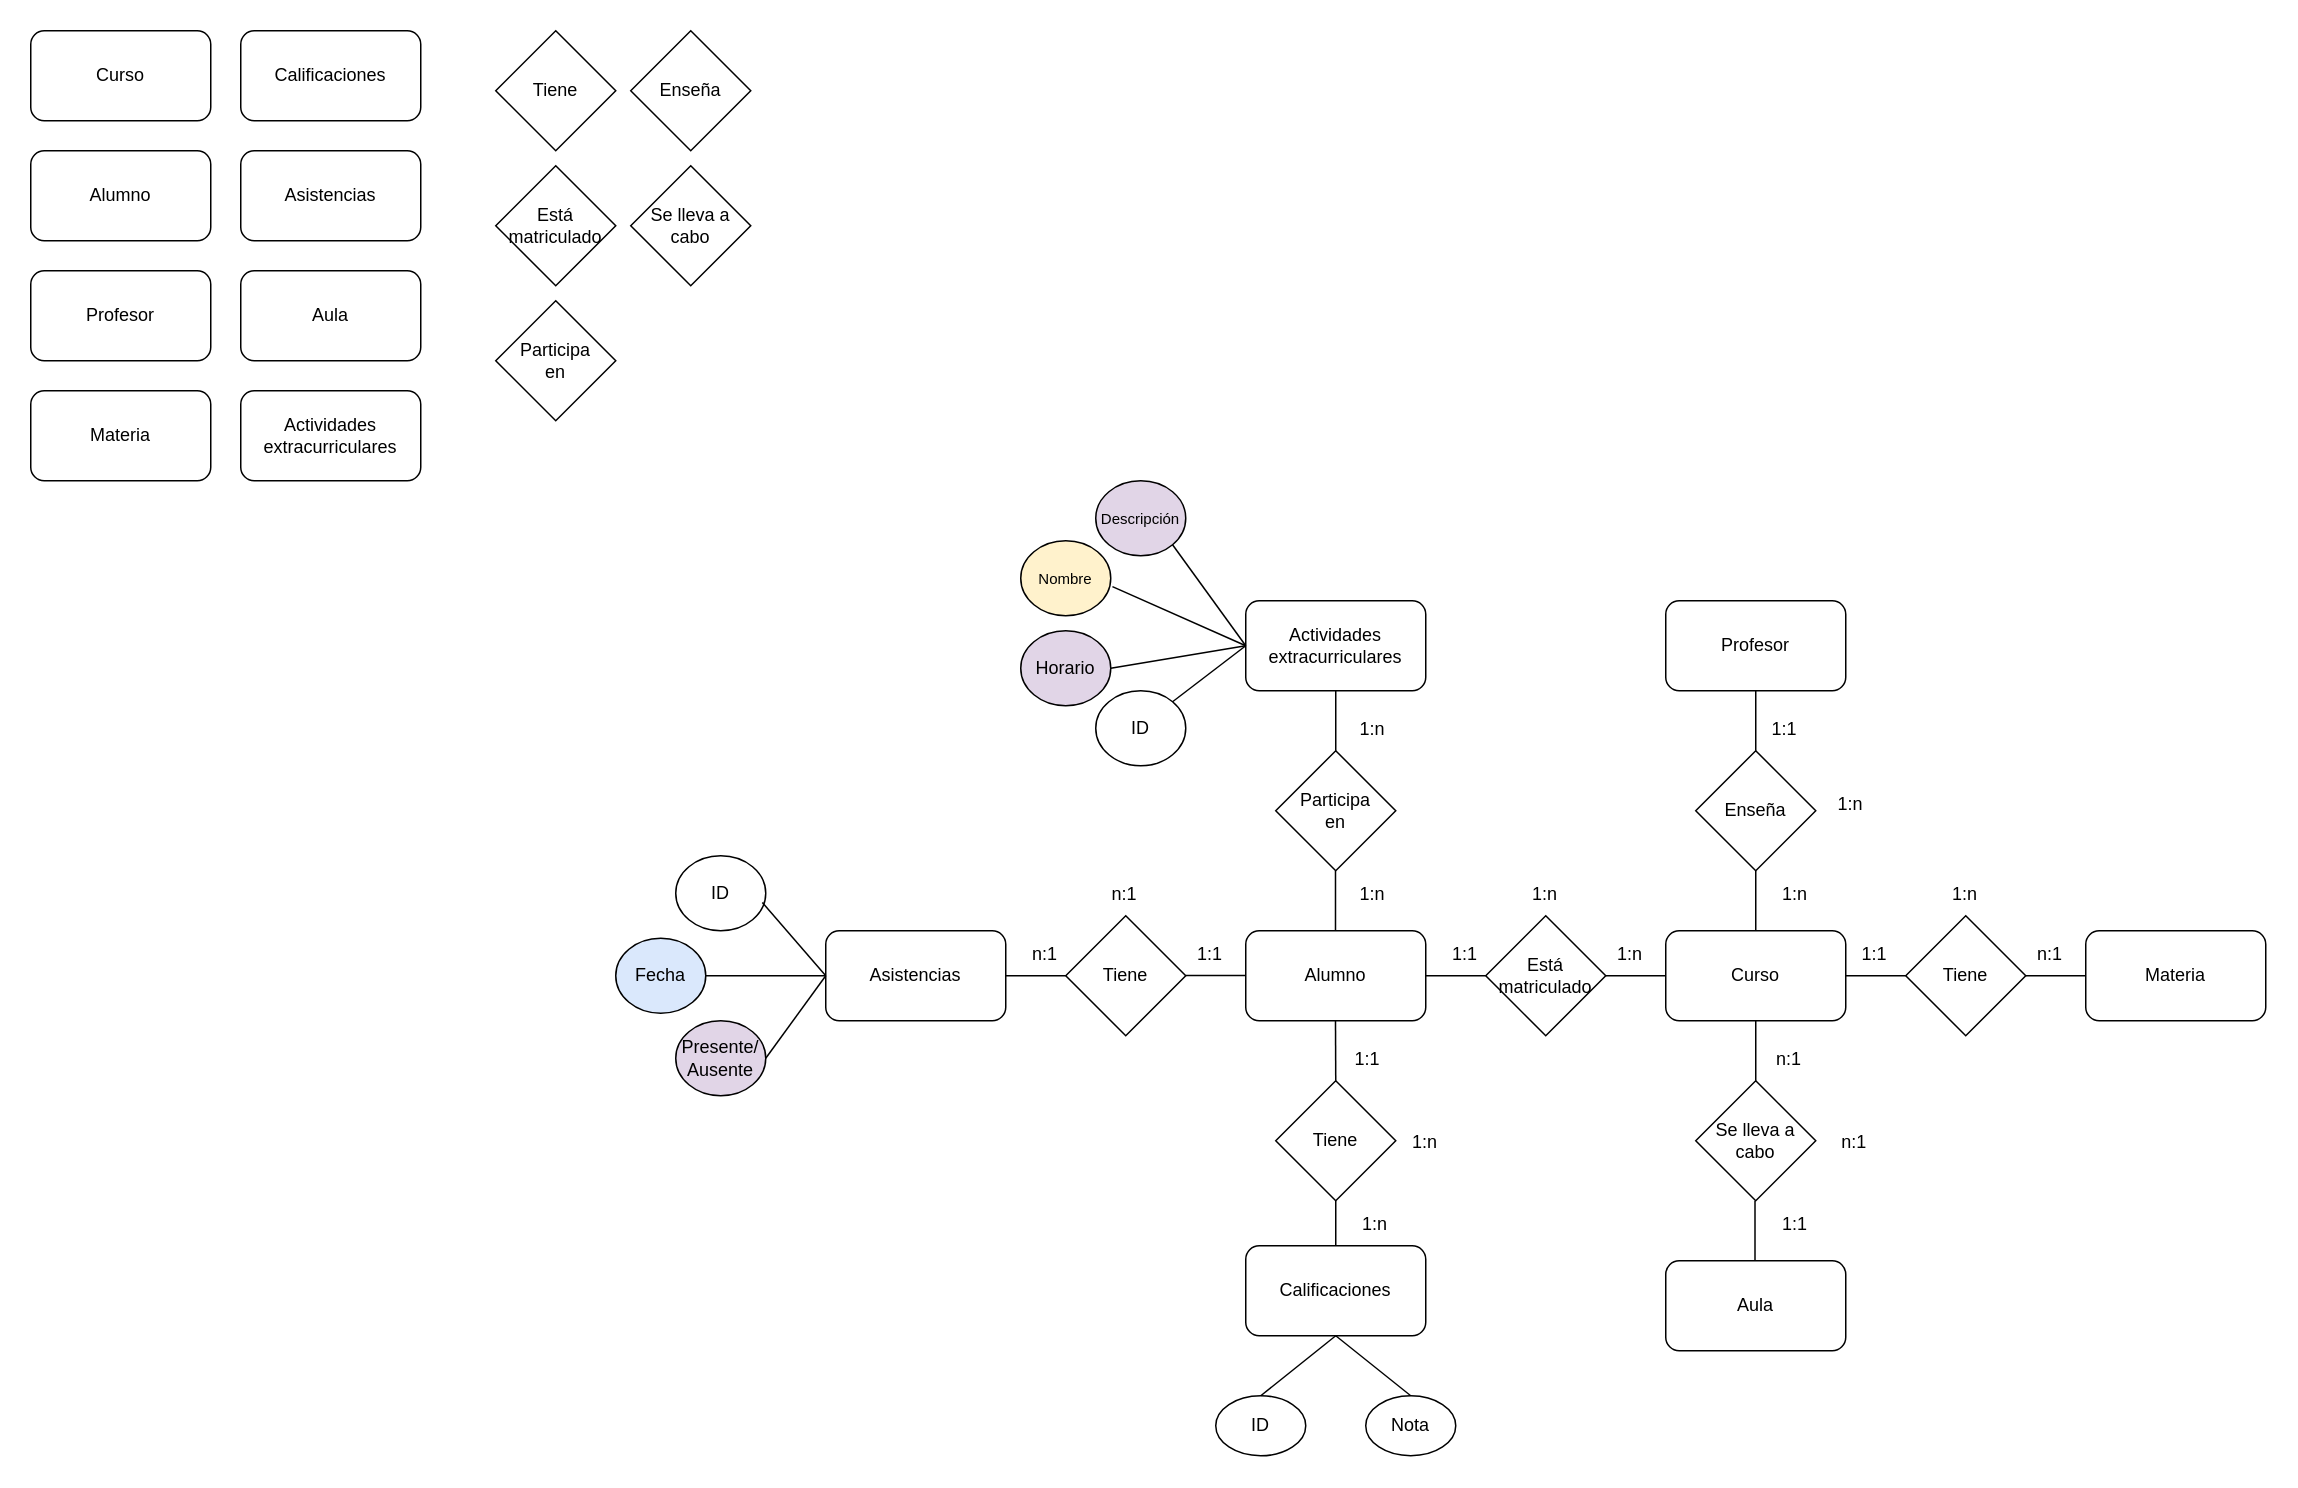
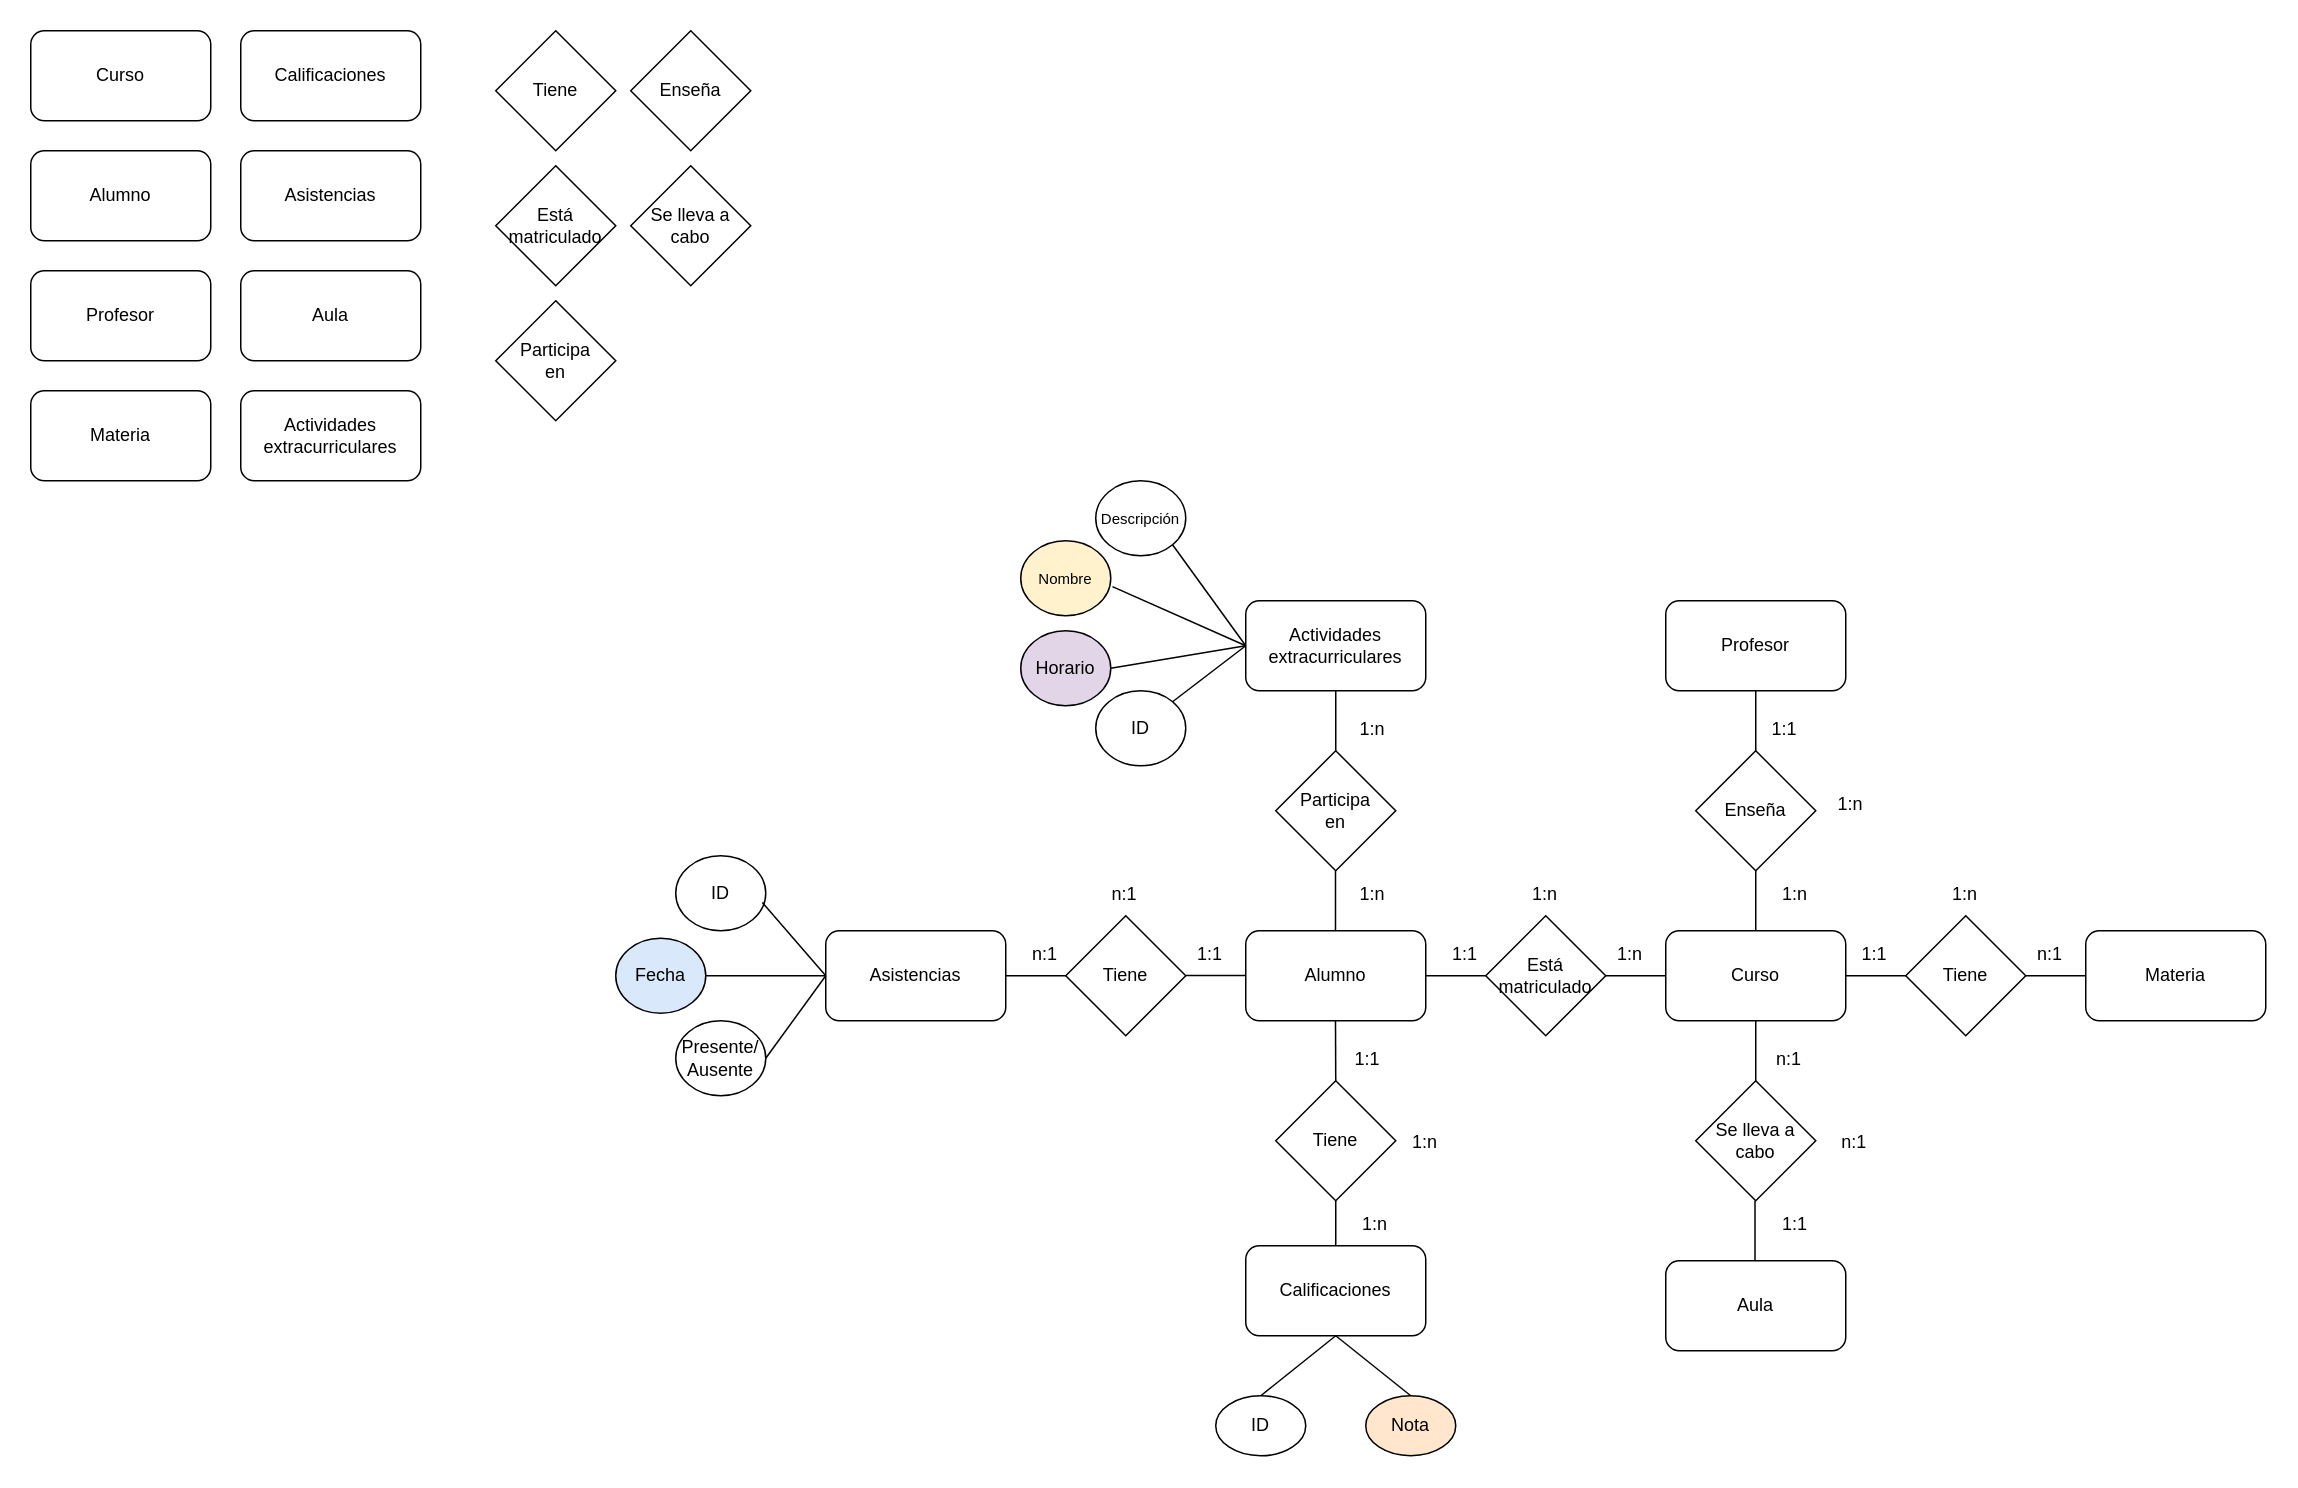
node "Descripción": fillcolor #e1d5e7 -> #ffffff
node "Presente/ Ausente": fillcolor #e1d5e7 -> #ffffff
node "Nota": fillcolor #ffffff -> #ffe6cc
